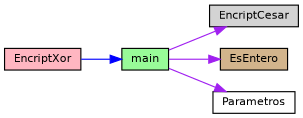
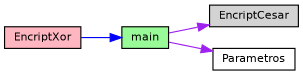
node "EsEntero": removed
